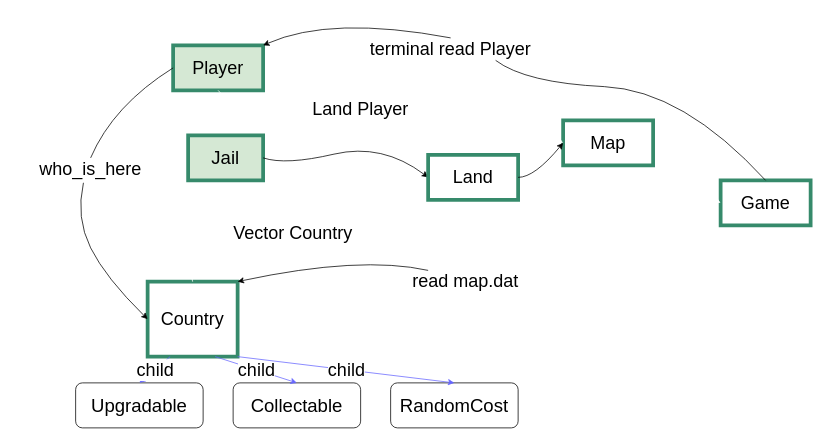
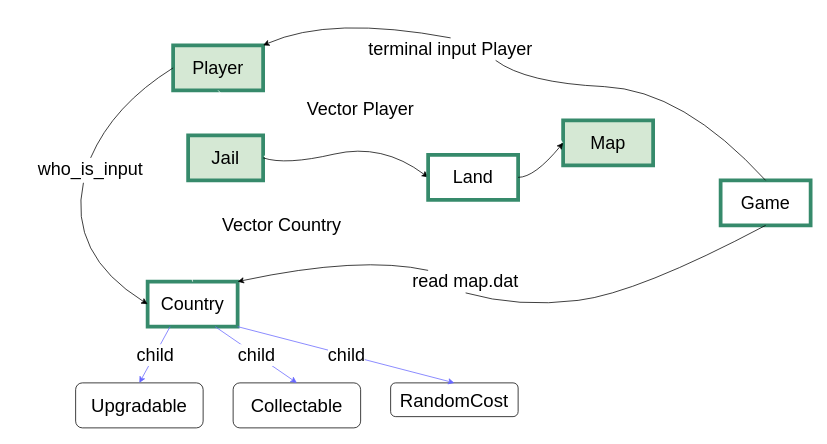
node "terminal read Player": label "terminal read Player" -> "terminal input Player"
node "Land Player": label "Land Player" -> "Vector Player"
node "Map": fillcolor #ffffff -> #d5e8d4
node "who_is_here": label "who_is_here" -> "who_is_input"
edge "Map" -> "Game": now "Map" -> "Jail"
node "Vector Country": moved (293, 233) -> (282, 225)
edge "Game" -- "read map.dat": added
node "Country": size 90x75 -> 90x45
node "RandomCost": size 128x45 -> 128x34
